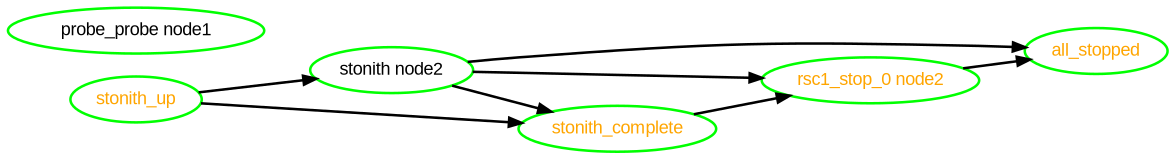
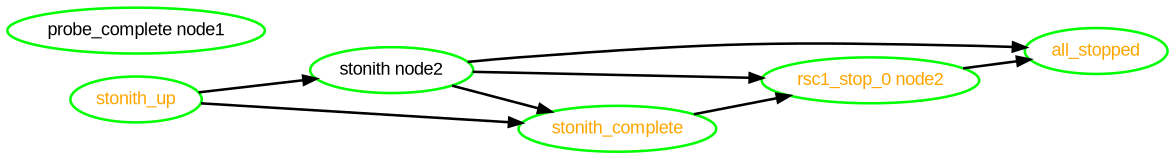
node "probe_probe node1": label "probe_probe node1" -> "probe_complete node1"
